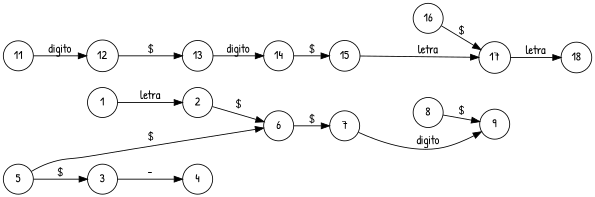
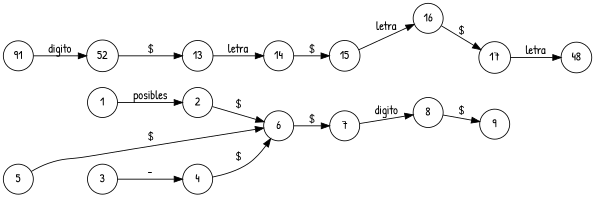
edge "13" -> "14": label "digito" -> "letra"
node "11": label "11" -> "91"
node "12": label "12" -> "52"
edge "15" -> "17": now "15" -> "16"
node "18": label "18" -> "48"
edge "1" -> "2": label "letra" -> "posibles"
edge "7" -> "9": now "7" -> "8"
edge "4" -> "6": added, label "$"
edge "5" -> "3": removed, label "$"
